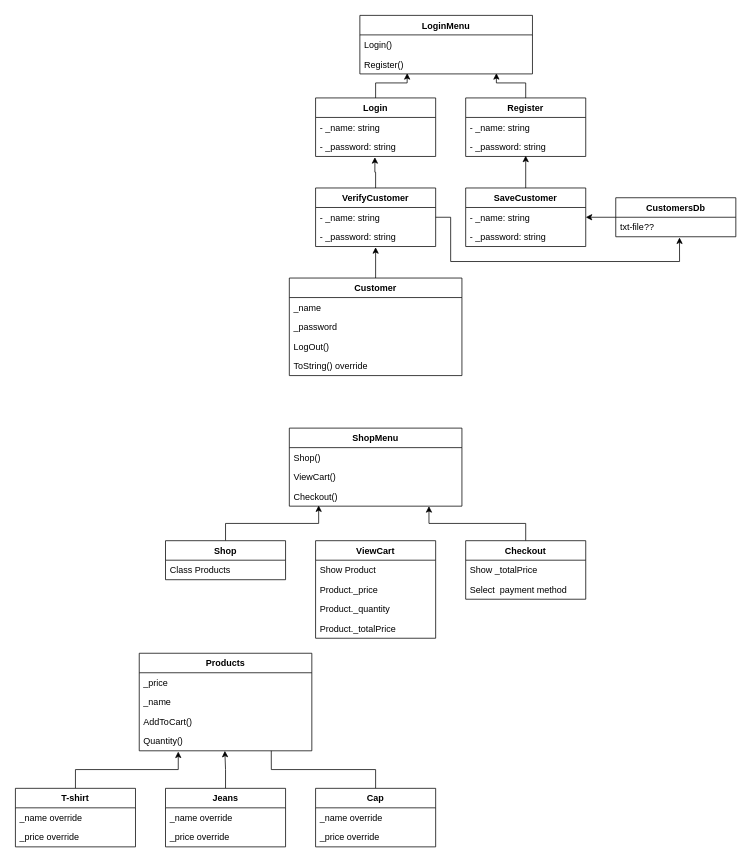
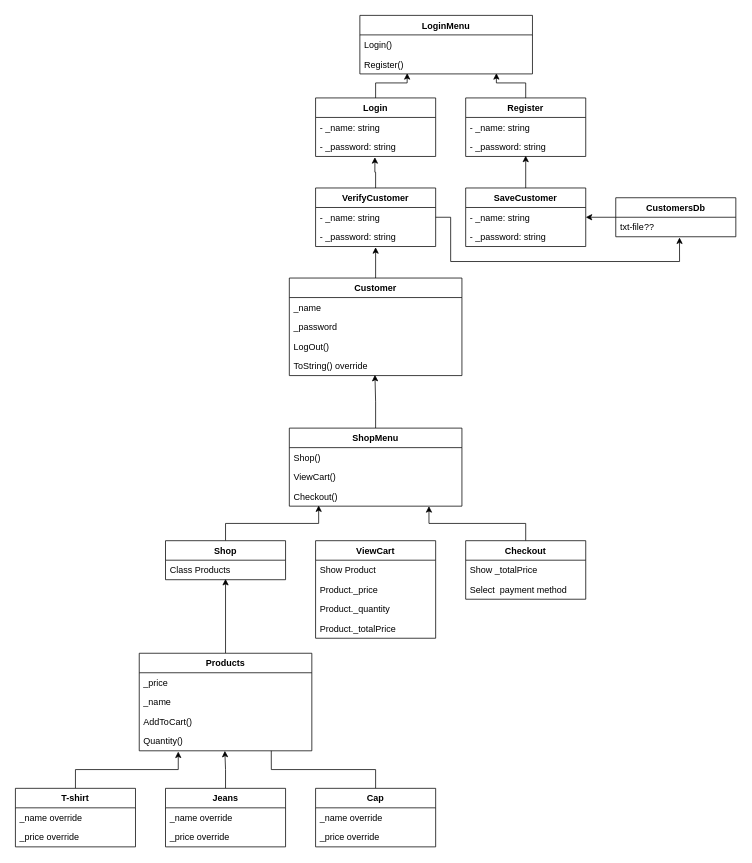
edge "ShopMenu" -> "ToString() override": added
edge "Products" -> "Class Products": added
